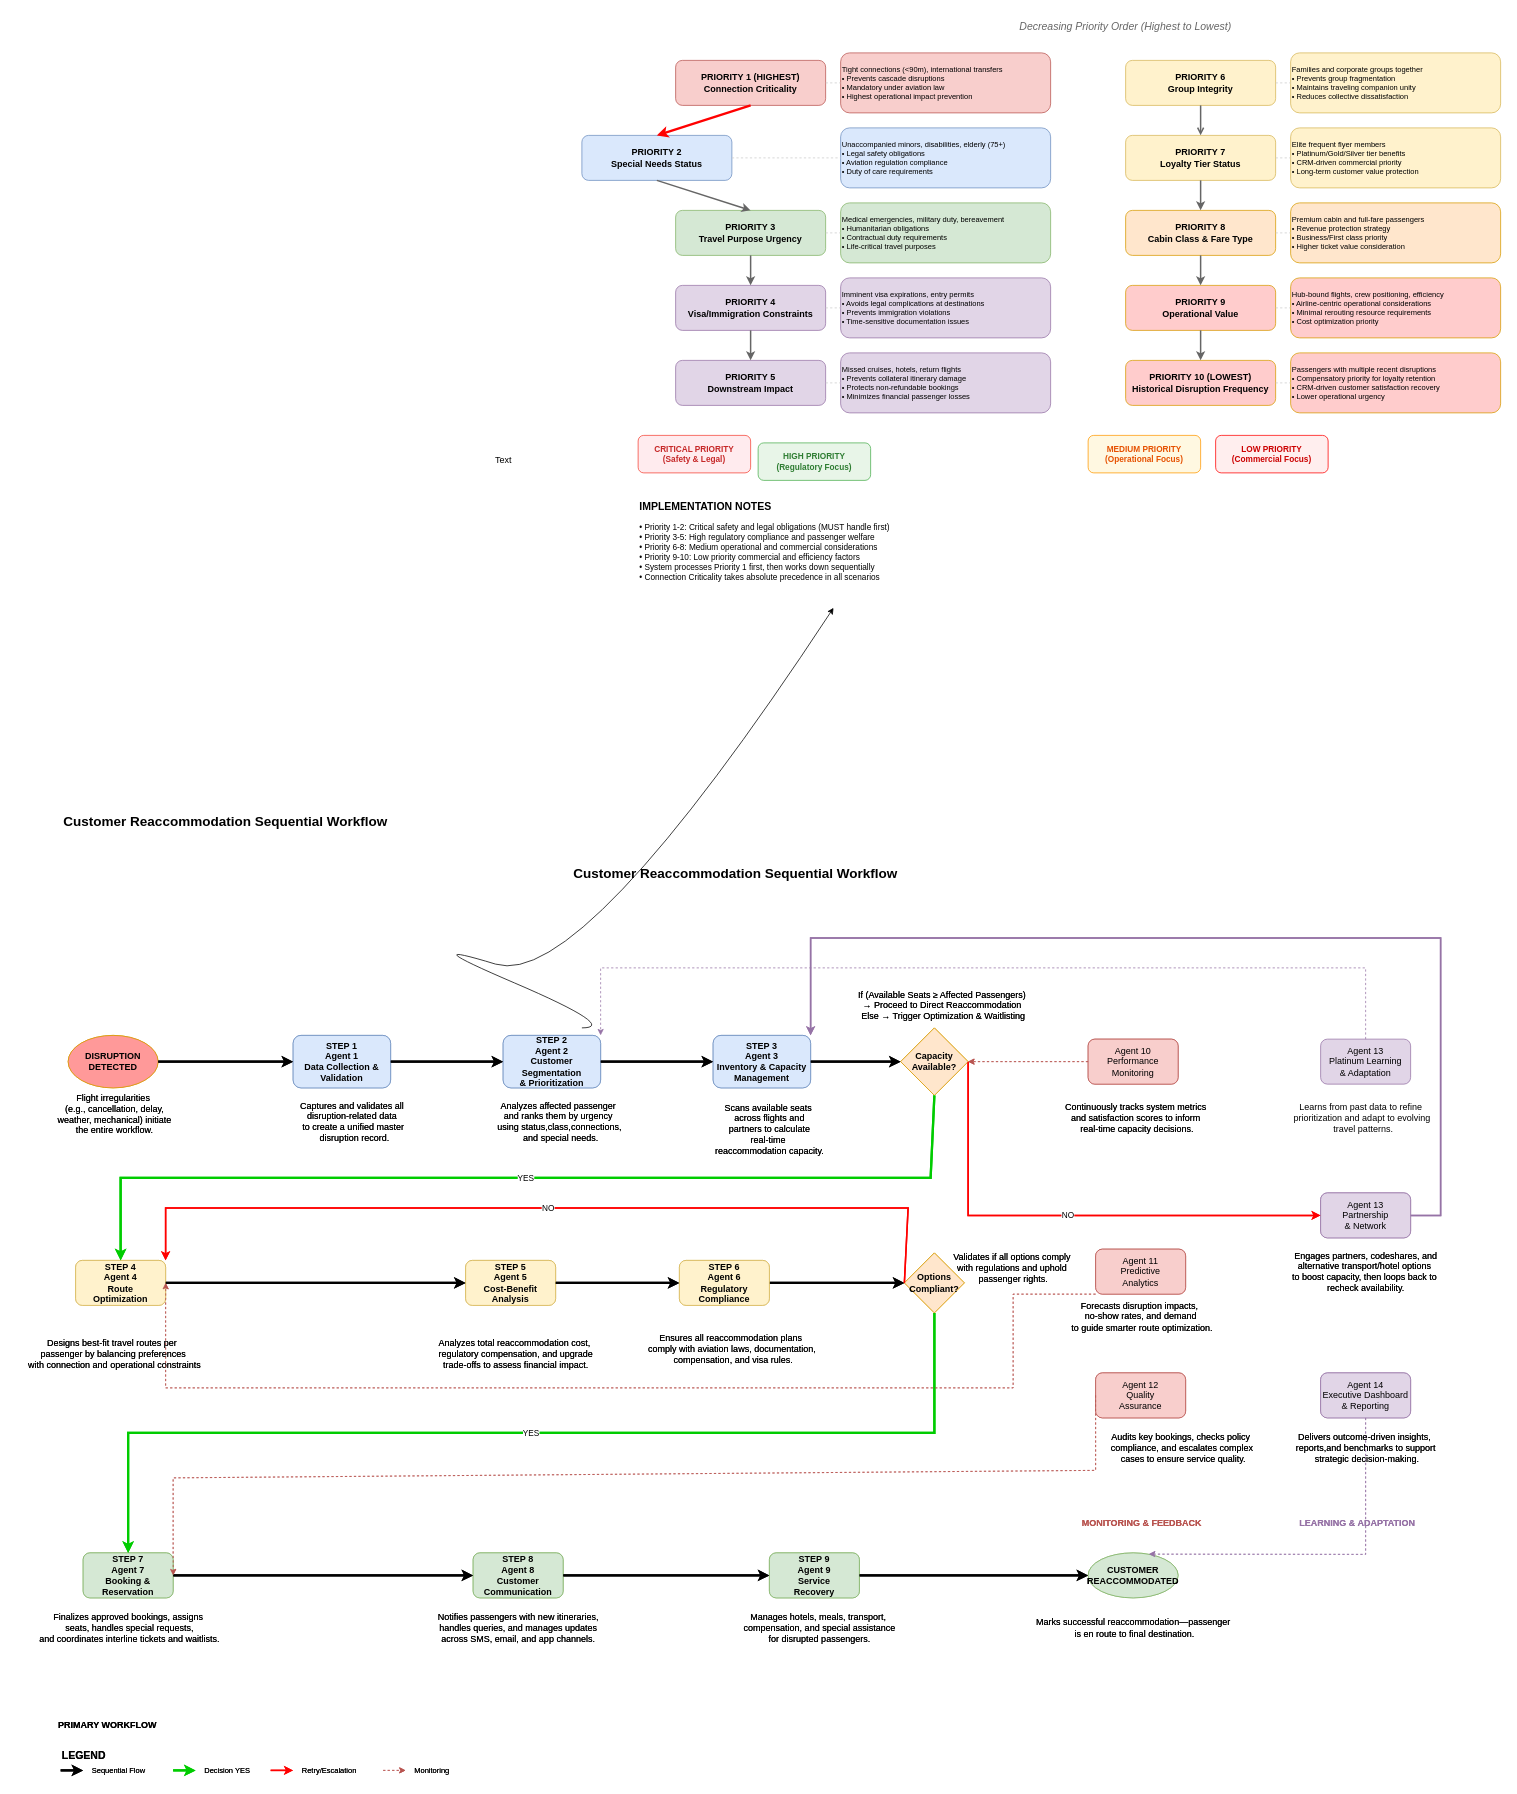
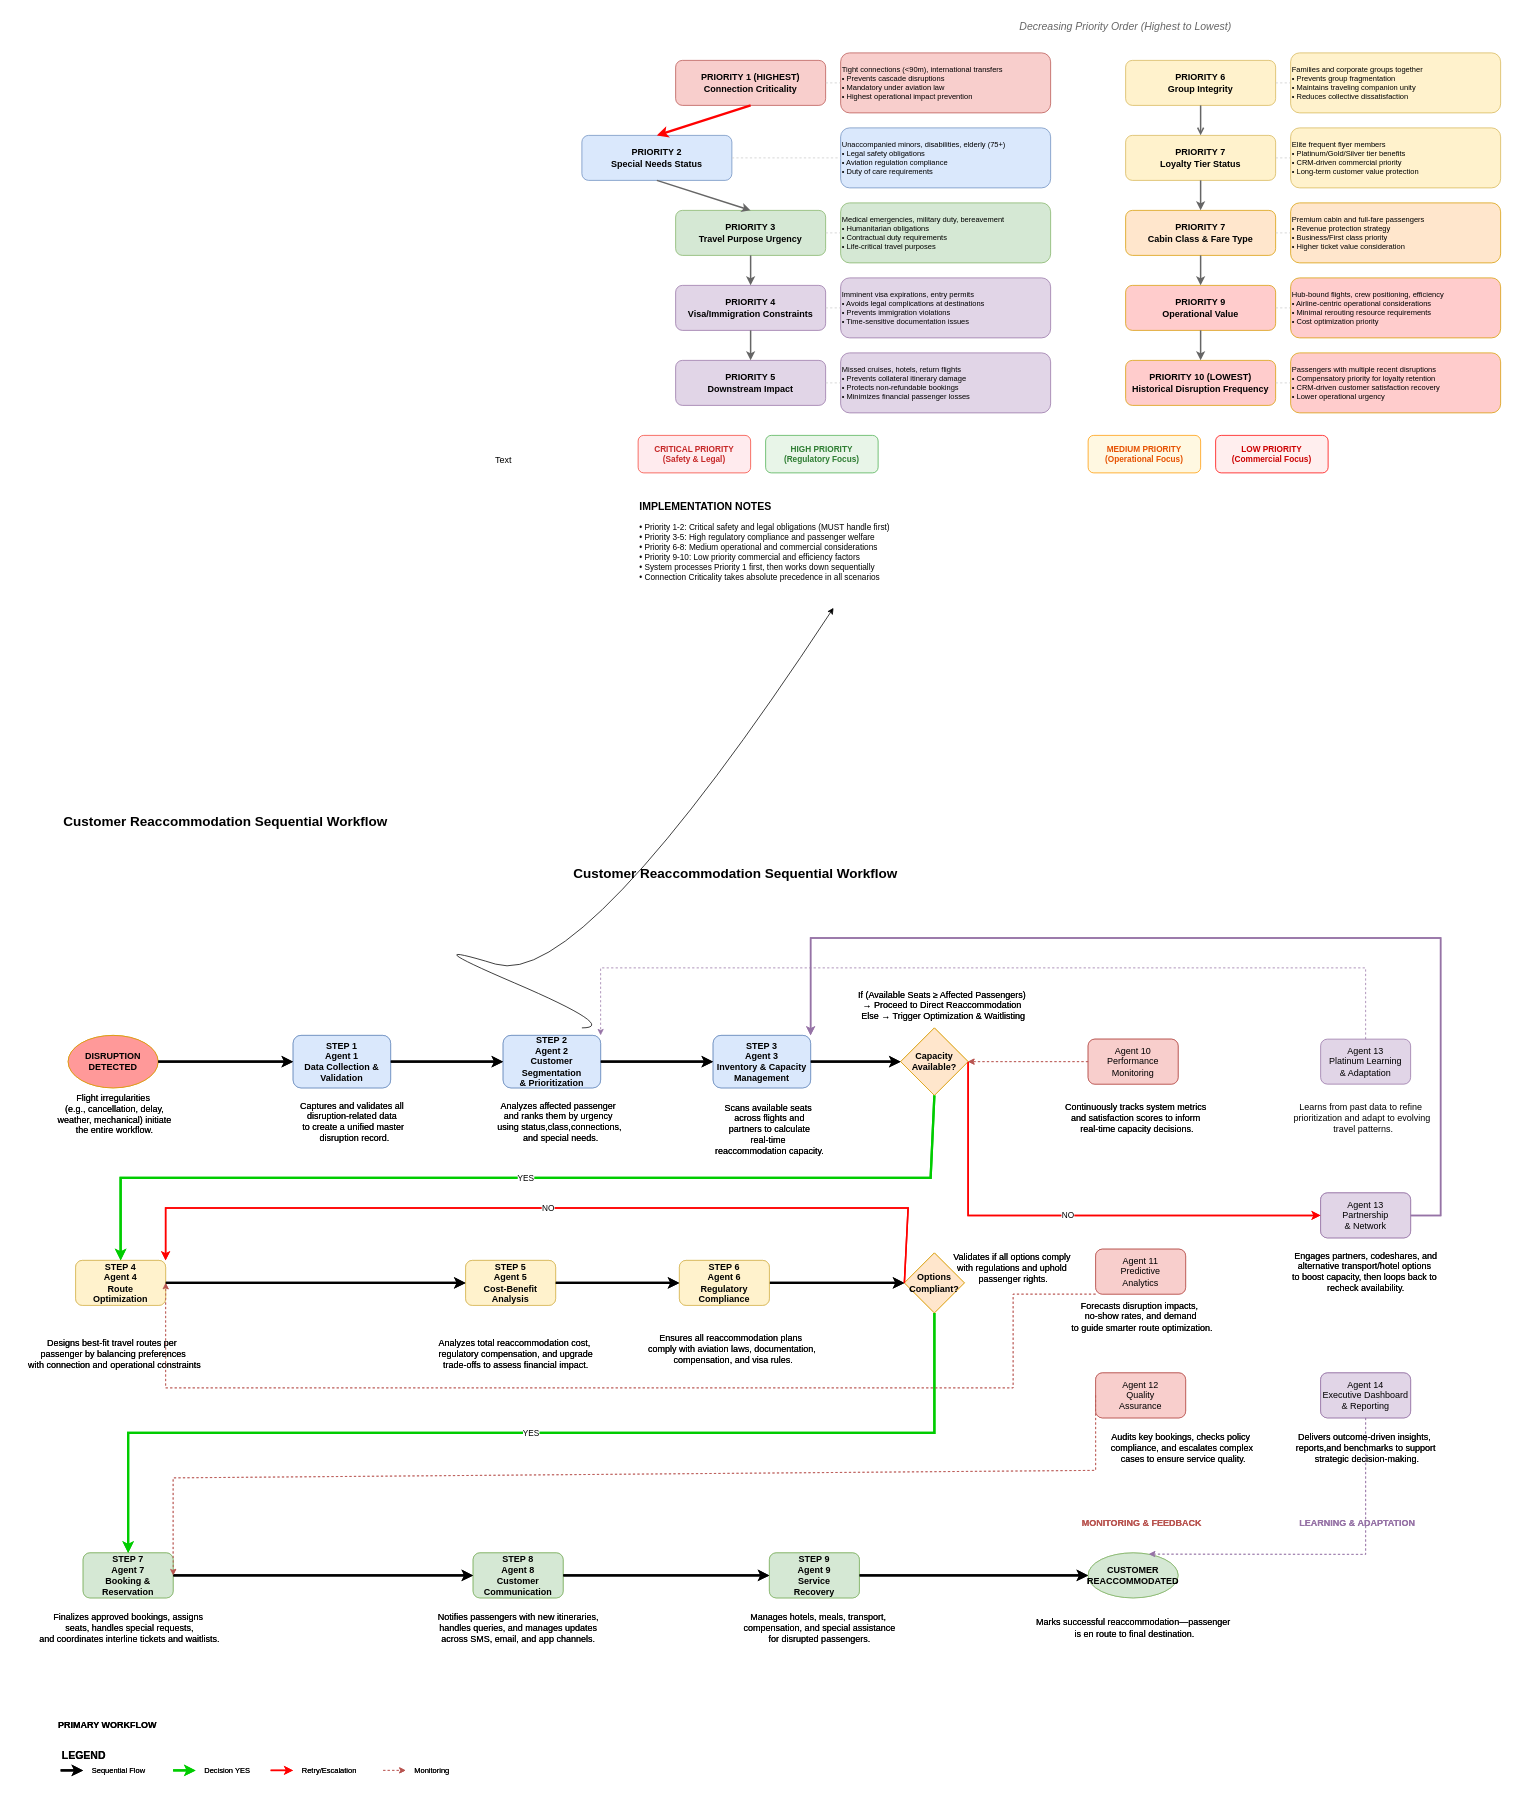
node "PRIORITY 8 Cabin Class & Fare Type": label "PRIORITY 8 Cabin Class & Fare Type" -> "PRIORITY 7 Cabin Class & Fare Type"
node "HIGH PRIORITY (Regulatory Focus)": moved (814, 462) -> (822, 454)
